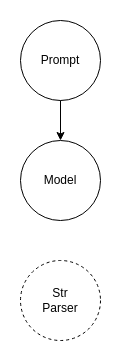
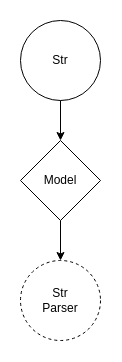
node "Prompt": label "Prompt" -> "Str"
node "Model": shape ellipse -> diamond
edge "Model" -> "Str Parser": added
